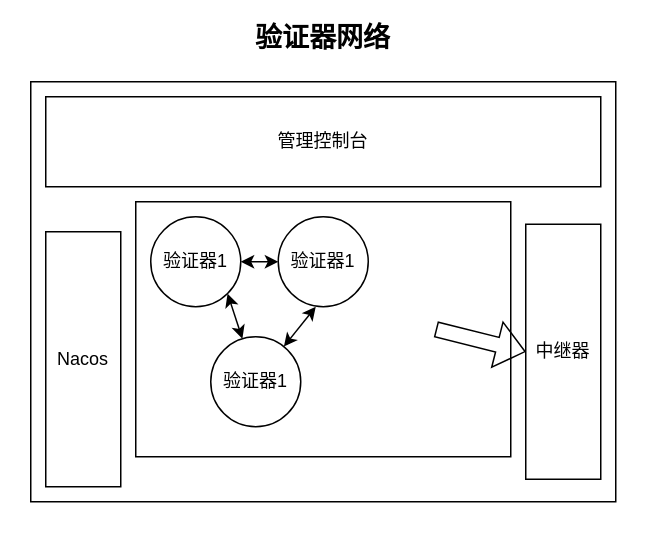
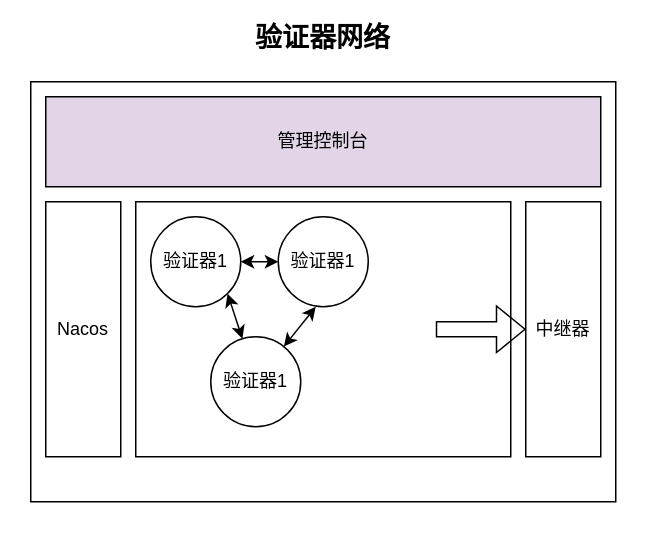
node "管理控制台": fillcolor #ffffff -> #e1d5e7
node "中继器": moved (563, 352) -> (563, 329)
node "Nacos": moved (83, 359) -> (83, 329)
